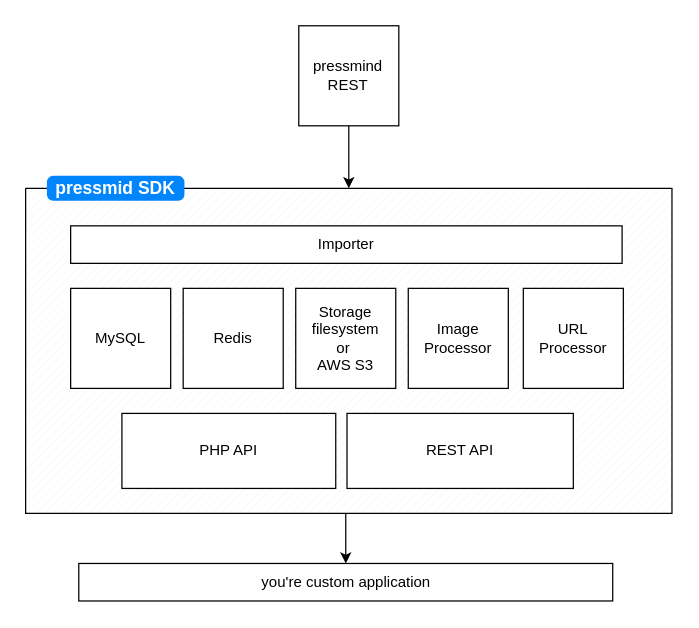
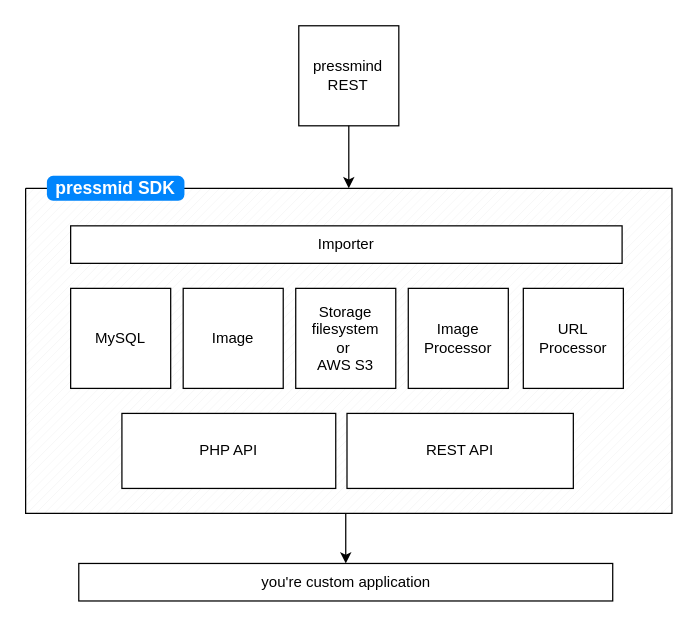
node "Redis": label "Redis" -> "Image"
